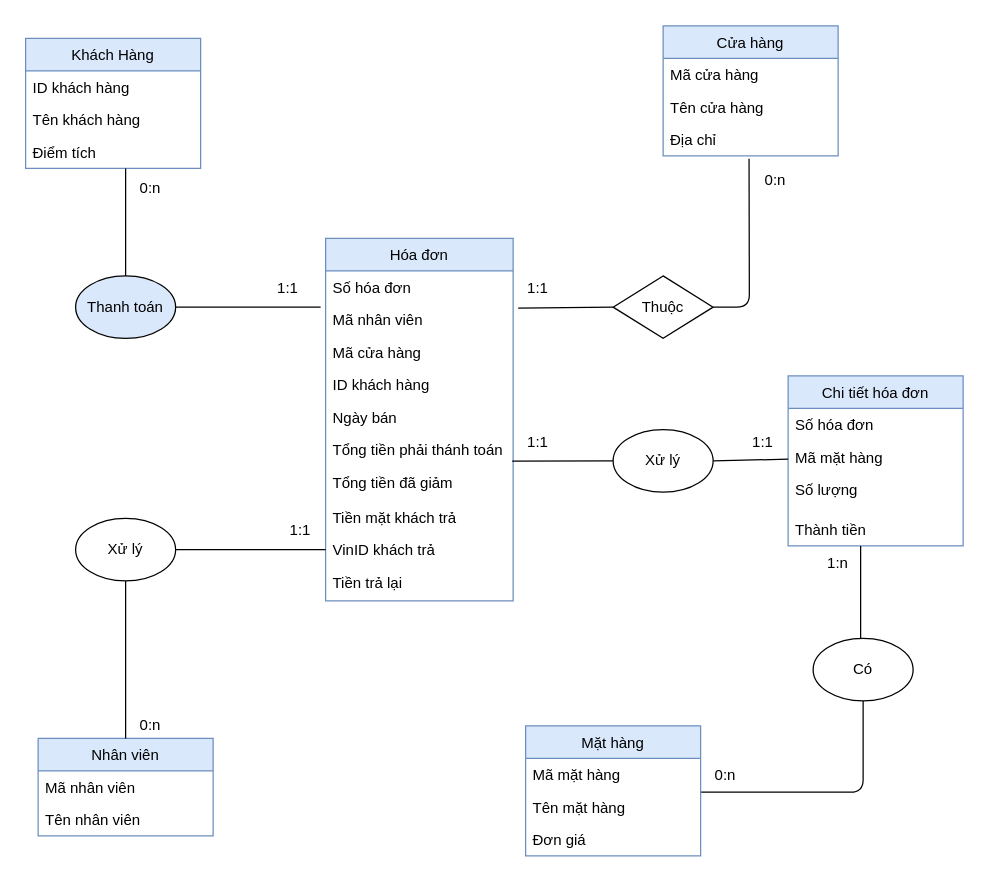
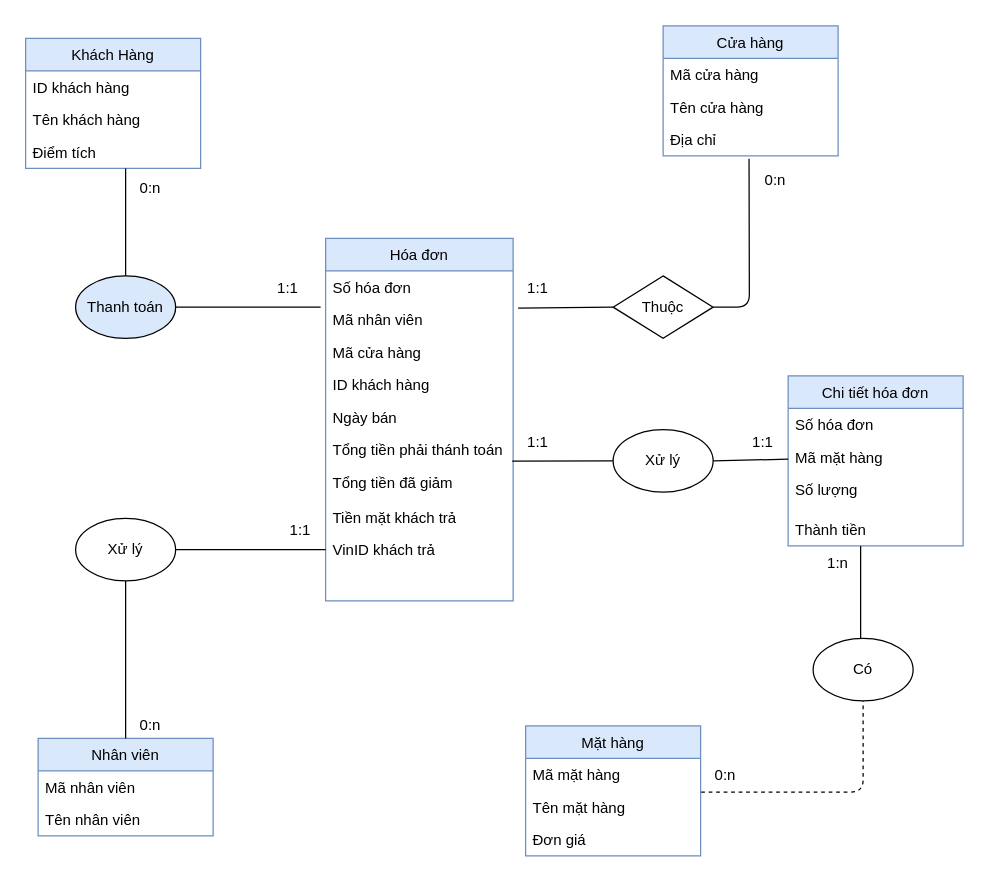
node "Tiền trả lại": removed
edge "Có" -- "Tên mặt hàng": style solid -> dashed
